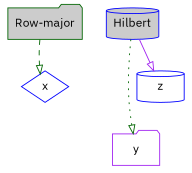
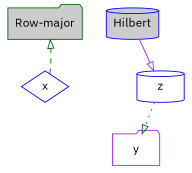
edge "Row-major" -> "x": reversed
edge "Hilbert" -> "y": now "z" -> "y"
